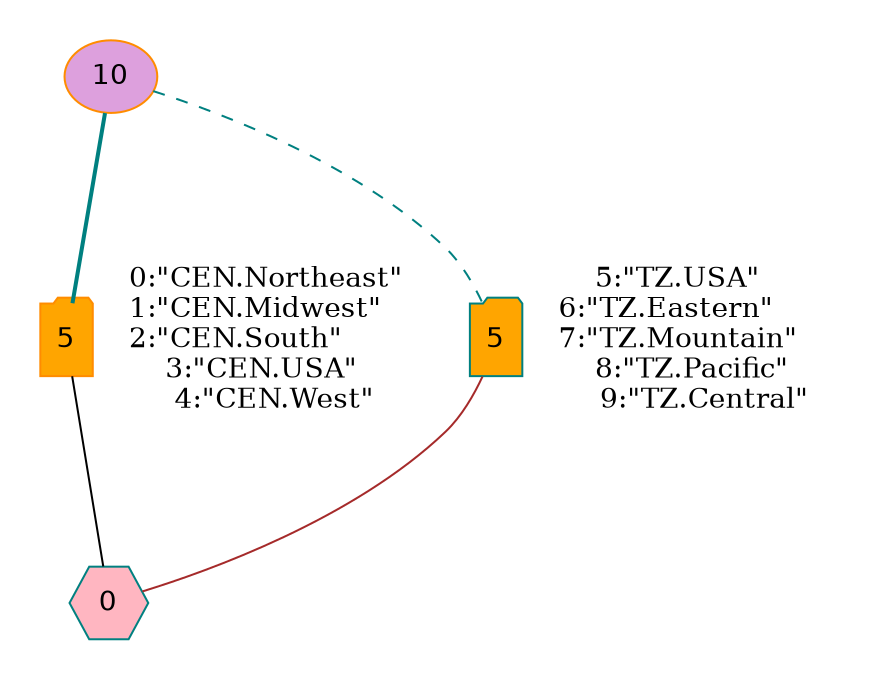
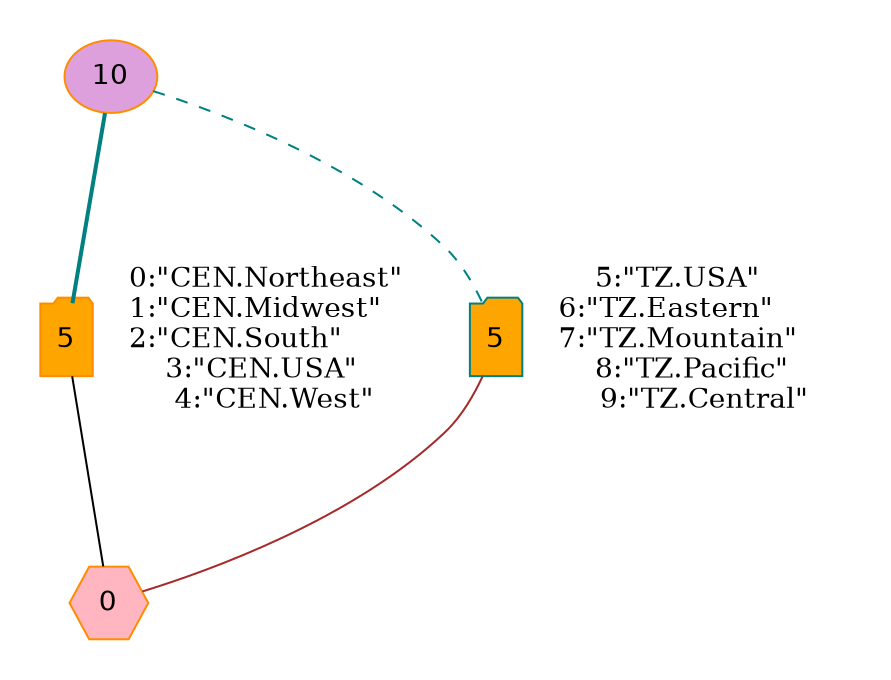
node "0": color teal -> darkorange
